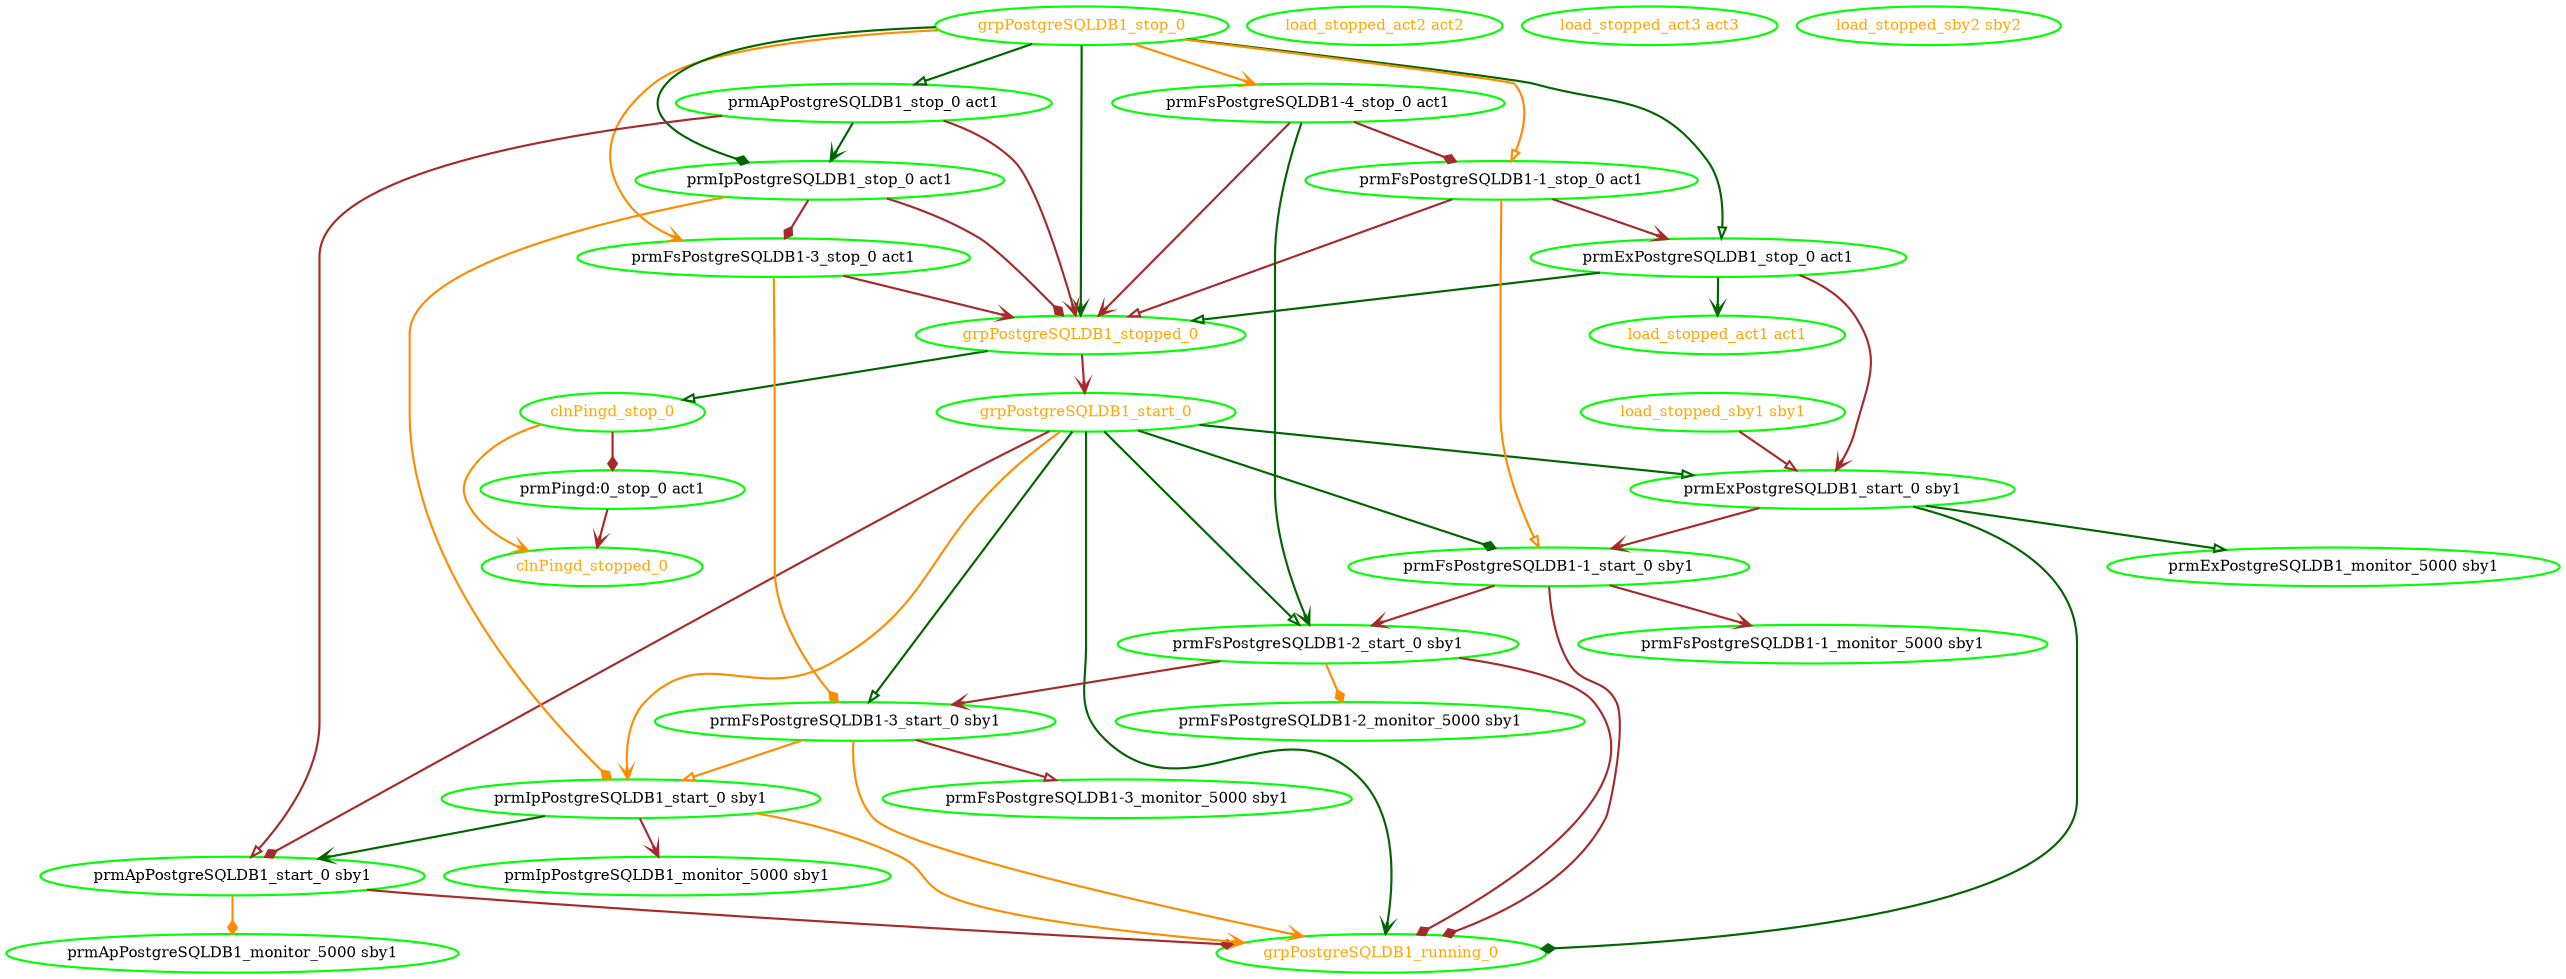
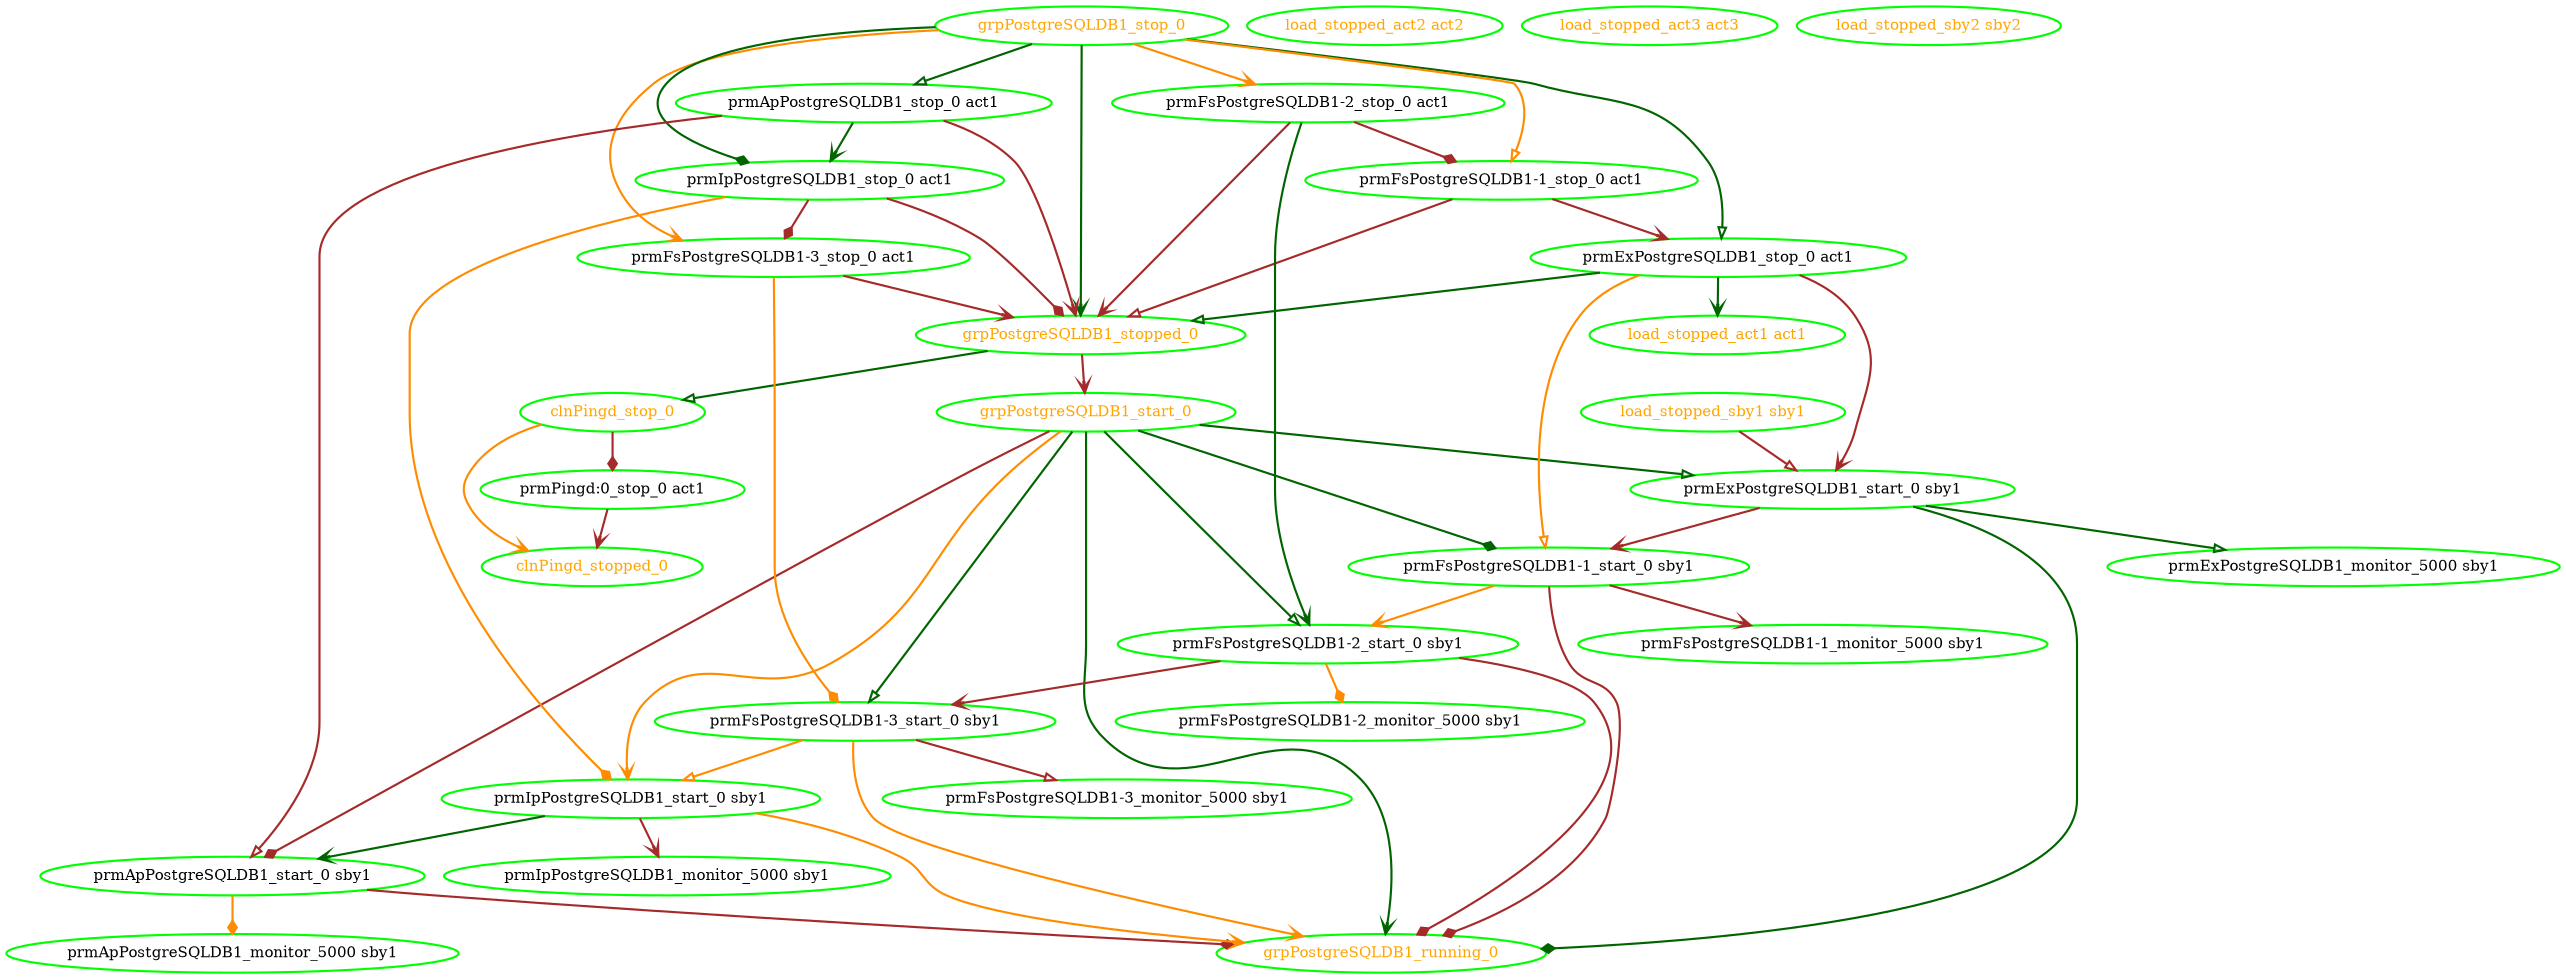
node "prmFsPostgreSQLDB1-4_stop_0 act1": label "prmFsPostgreSQLDB1-4_stop_0 act1" -> "prmFsPostgreSQLDB1-2_stop_0 act1"
edge "prmFsPostgreSQLDB1-1_stop_0 act1" -> "prmFsPostgreSQLDB1-1_start_0 sby1": now "prmExPostgreSQLDB1_stop_0 act1" -> "prmFsPostgreSQLDB1-1_start_0 sby1"
edge "prmFsPostgreSQLDB1-1_start_0 sby1" -> "prmFsPostgreSQLDB1-2_start_0 sby1": color brown -> darkorange
